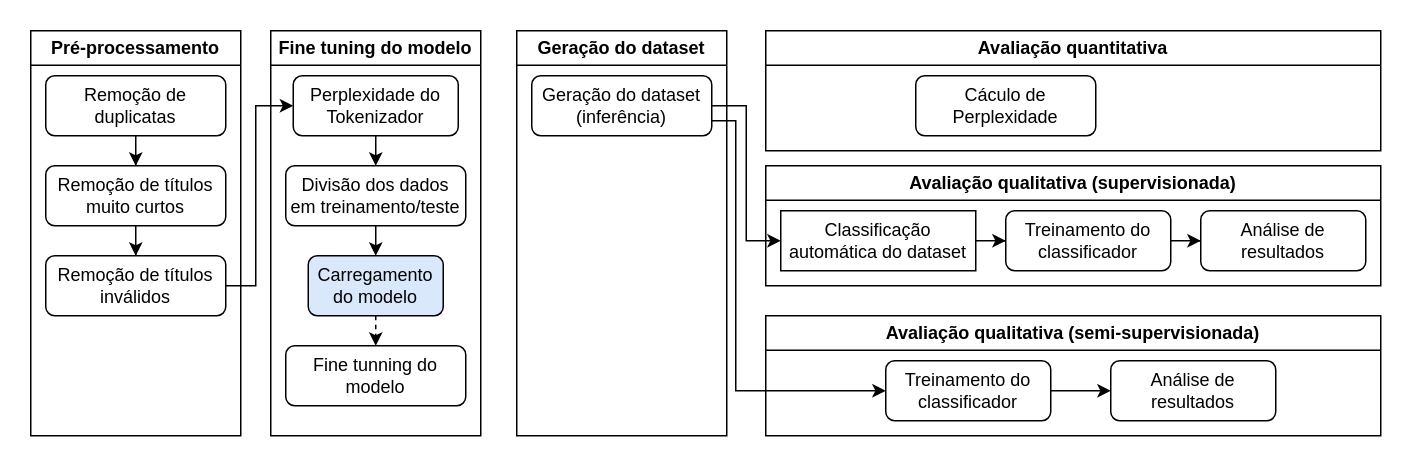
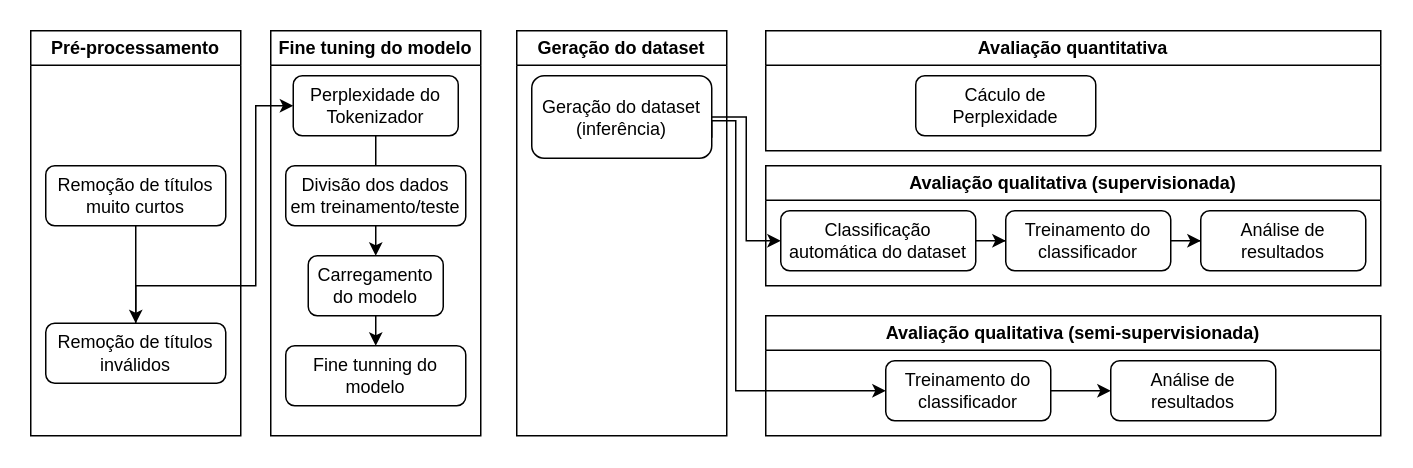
node "Remoção de duplicatas": removed
node "Geração do dataset (inferência)": size 180x60 -> 180x83
edge "Perplexidade do Tokenizador" -> "Divisão dos dados em treinamento/teste": arrowhead classic -> none
edge "Remoção de duplicatas" -> "Remoção de títulos muito curtos": removed
node "Classificação automática do dataset": shape rectangle -> rounded rectangle
node "Remoção de títulos inválidos": moved (136, 286) -> (136, 353)
node "Carregamento do modelo": fillcolor #dae8fc -> #ffffff
edge "Carregamento do modelo" -> "Fine tunning do modelo": style dashed -> solid
